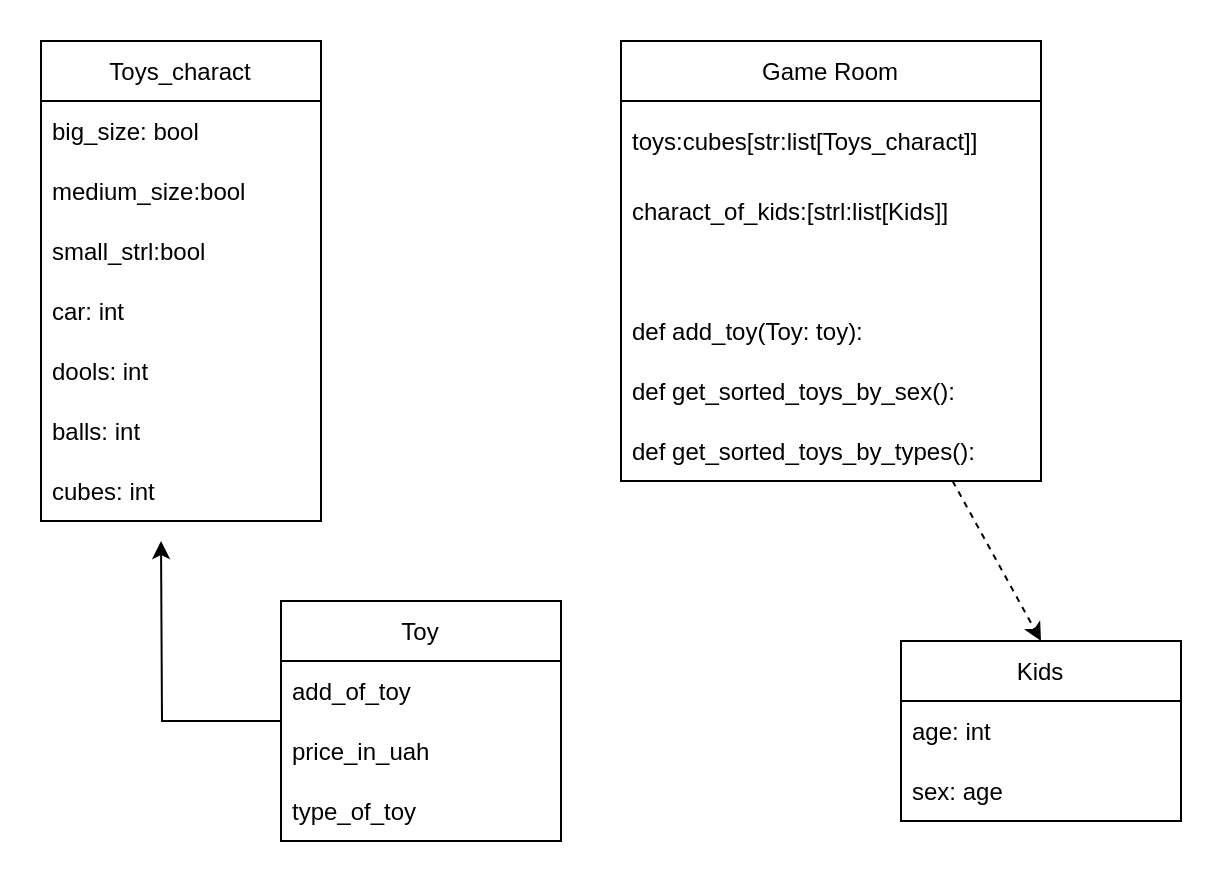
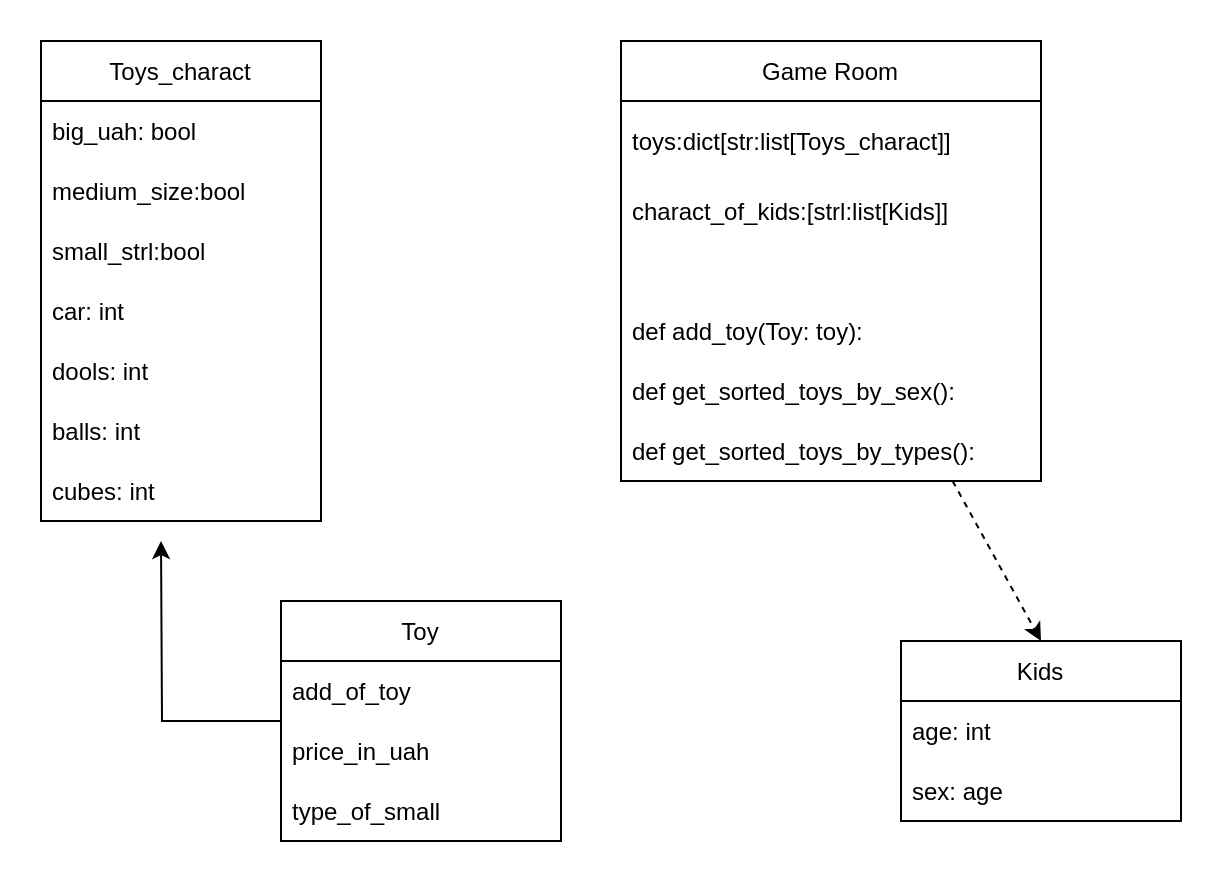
node "big_size: bool": label "big_size: bool" -> "big_uah: bool"
node "toys:cubes[str:list[Toys_charact]]": label "toys:cubes[str:list[Toys_charact]]" -> "toys:dict[str:list[Toys_charact]]"
node "type_of_toy": label "type_of_toy" -> "type_of_small"
